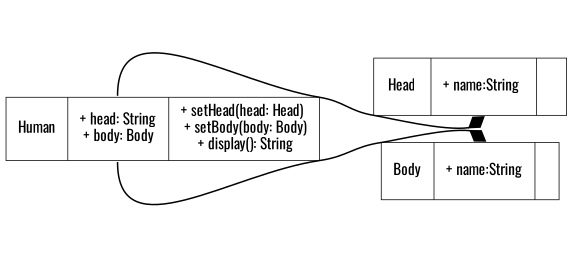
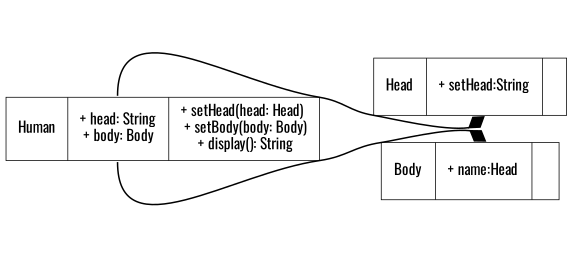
node "Head": text "+ name:String" -> "+ setHead:String"
node "Body": text "+ name:String" -> "+ name:Head"
